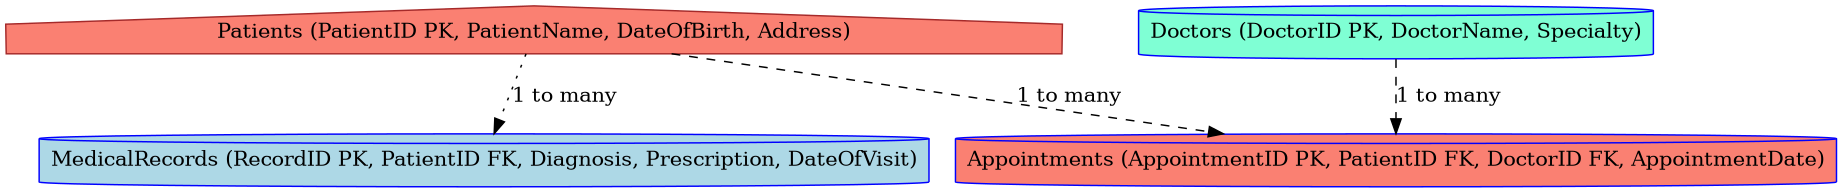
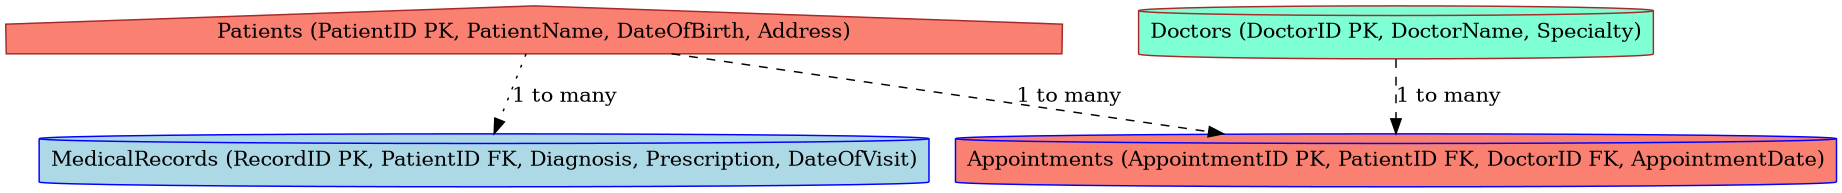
node "Doctors (DoctorID PK, DoctorName, Specialty)": color blue -> brown
